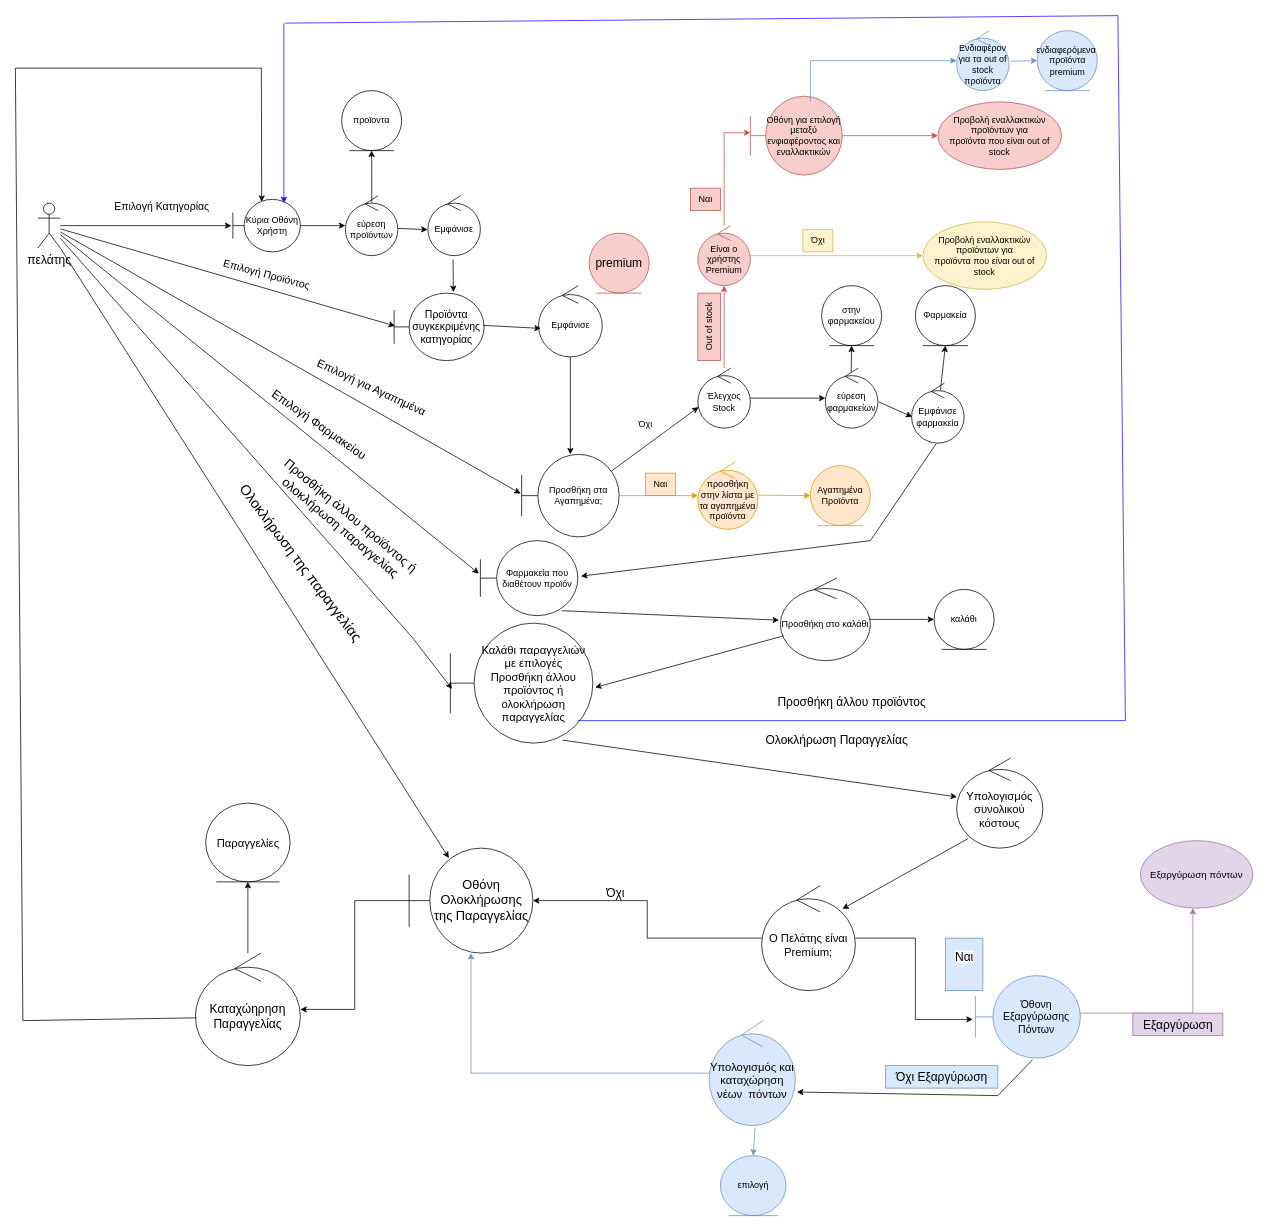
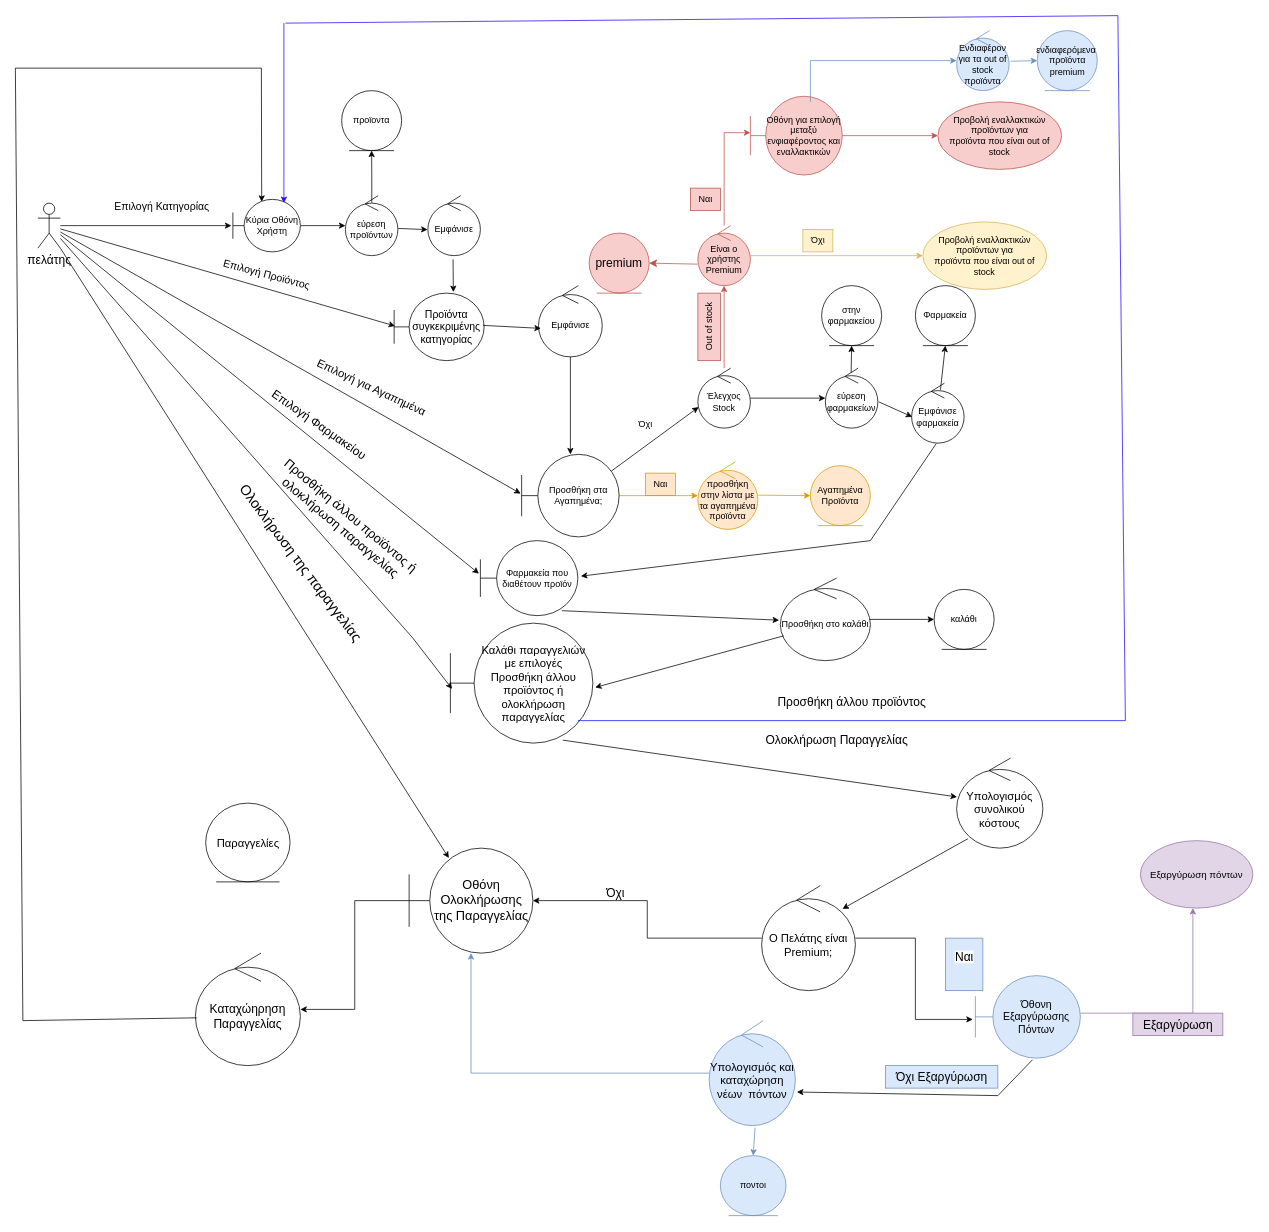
edge "Είναι ο χρήστης Premium" -> "premium": added
edge "Καταχώηρηση Παραγγελίας" -> "Παραγγελίες": removed
node "επιλογή": label "επιλογή" -> "ποντοι"
